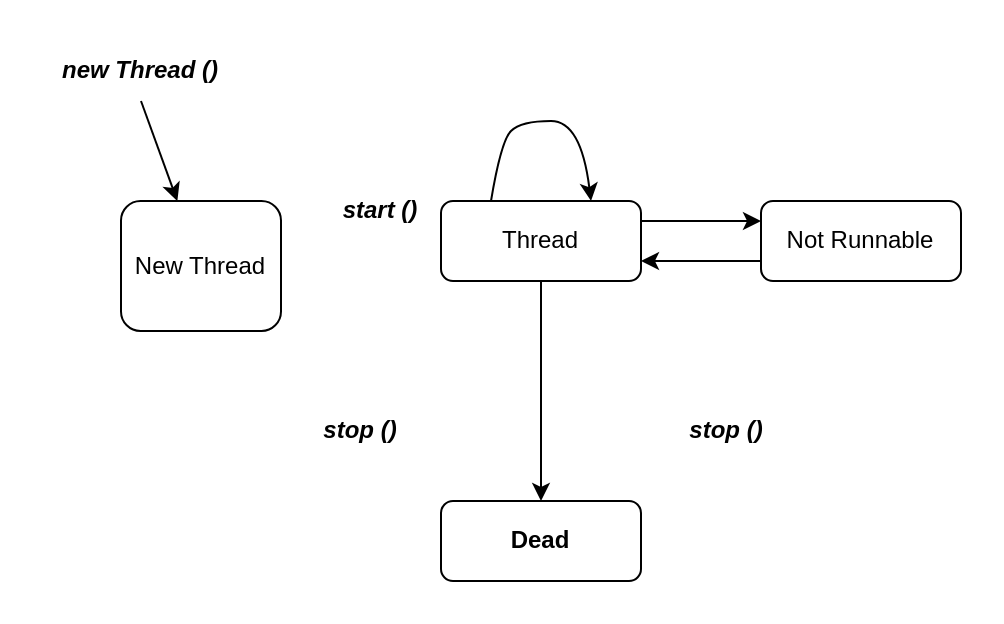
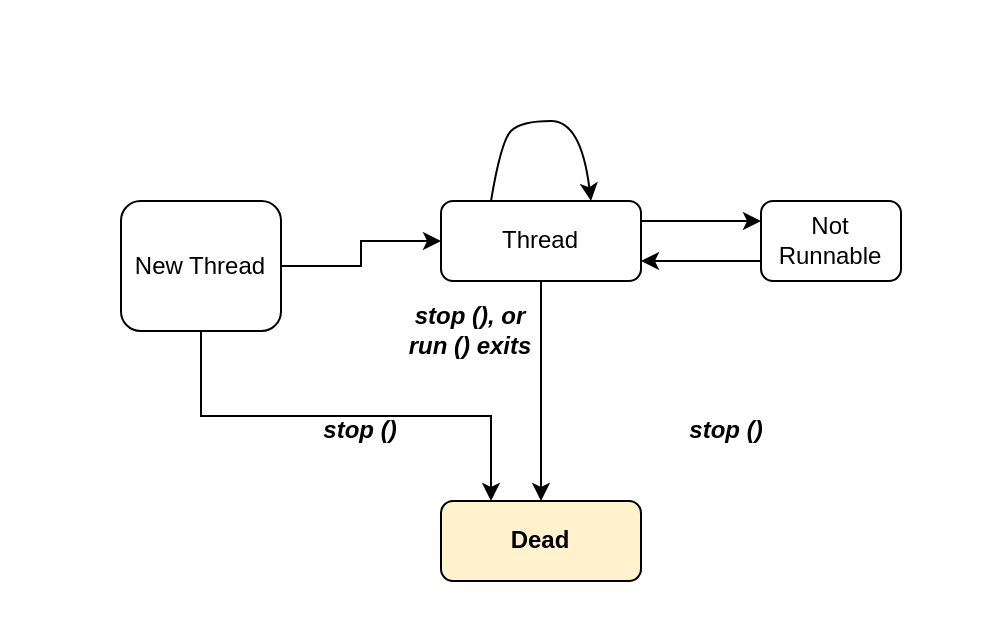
node "new Thread ()": removed
edge "new Thread ()" -> "New Thread": removed
node "start ()": removed
node "Not Runnable": size 200x80 -> 140x80
edge "New Thread" -> "Thread": added
node "stop (), or run () exits": added
edge "New Thread" -> "Dead": added
node "Dead": fillcolor #ffffff -> #fff2cc
